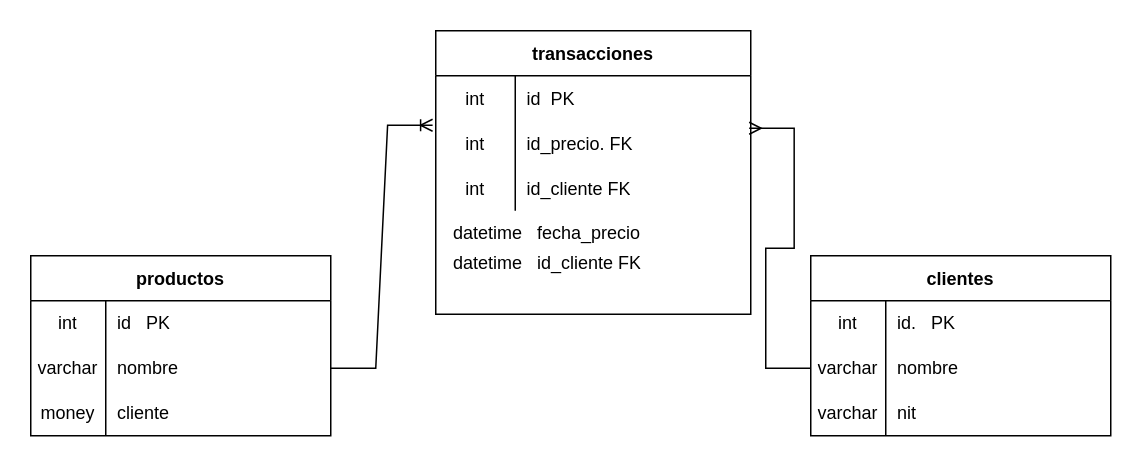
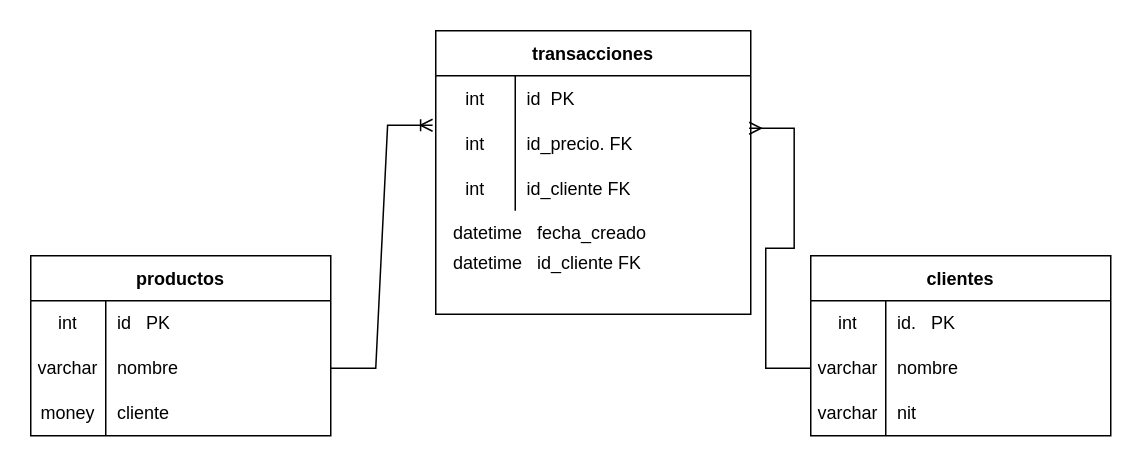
node "fecha_precio": label "fecha_precio" -> "fecha_creado"
